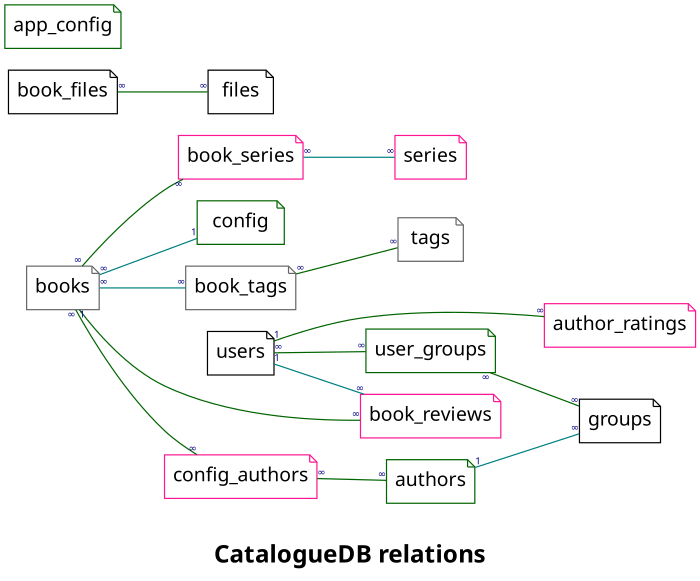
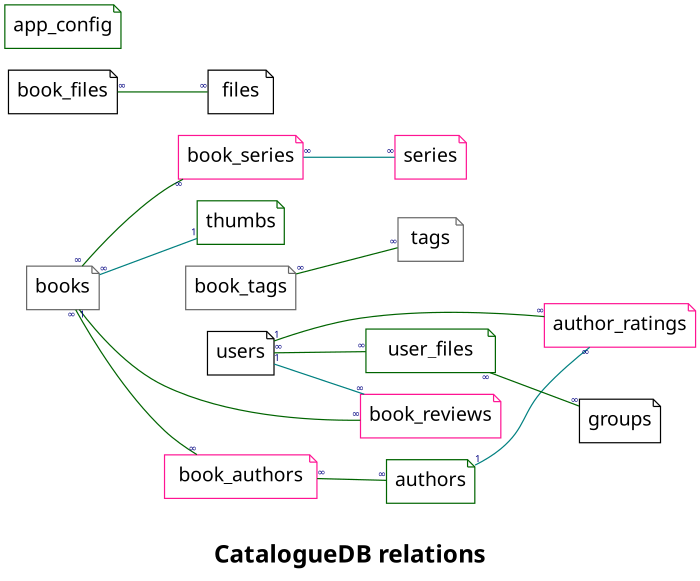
node "config": label "config" -> "thumbs"
edge "books" -- "book_tags": removed
node "user_groups": label "user_groups" -> "user_files"
edge "groups" -- "authors": now "author_ratings" -- "authors"
node "config_authors": label "config_authors" -> "book_authors"
